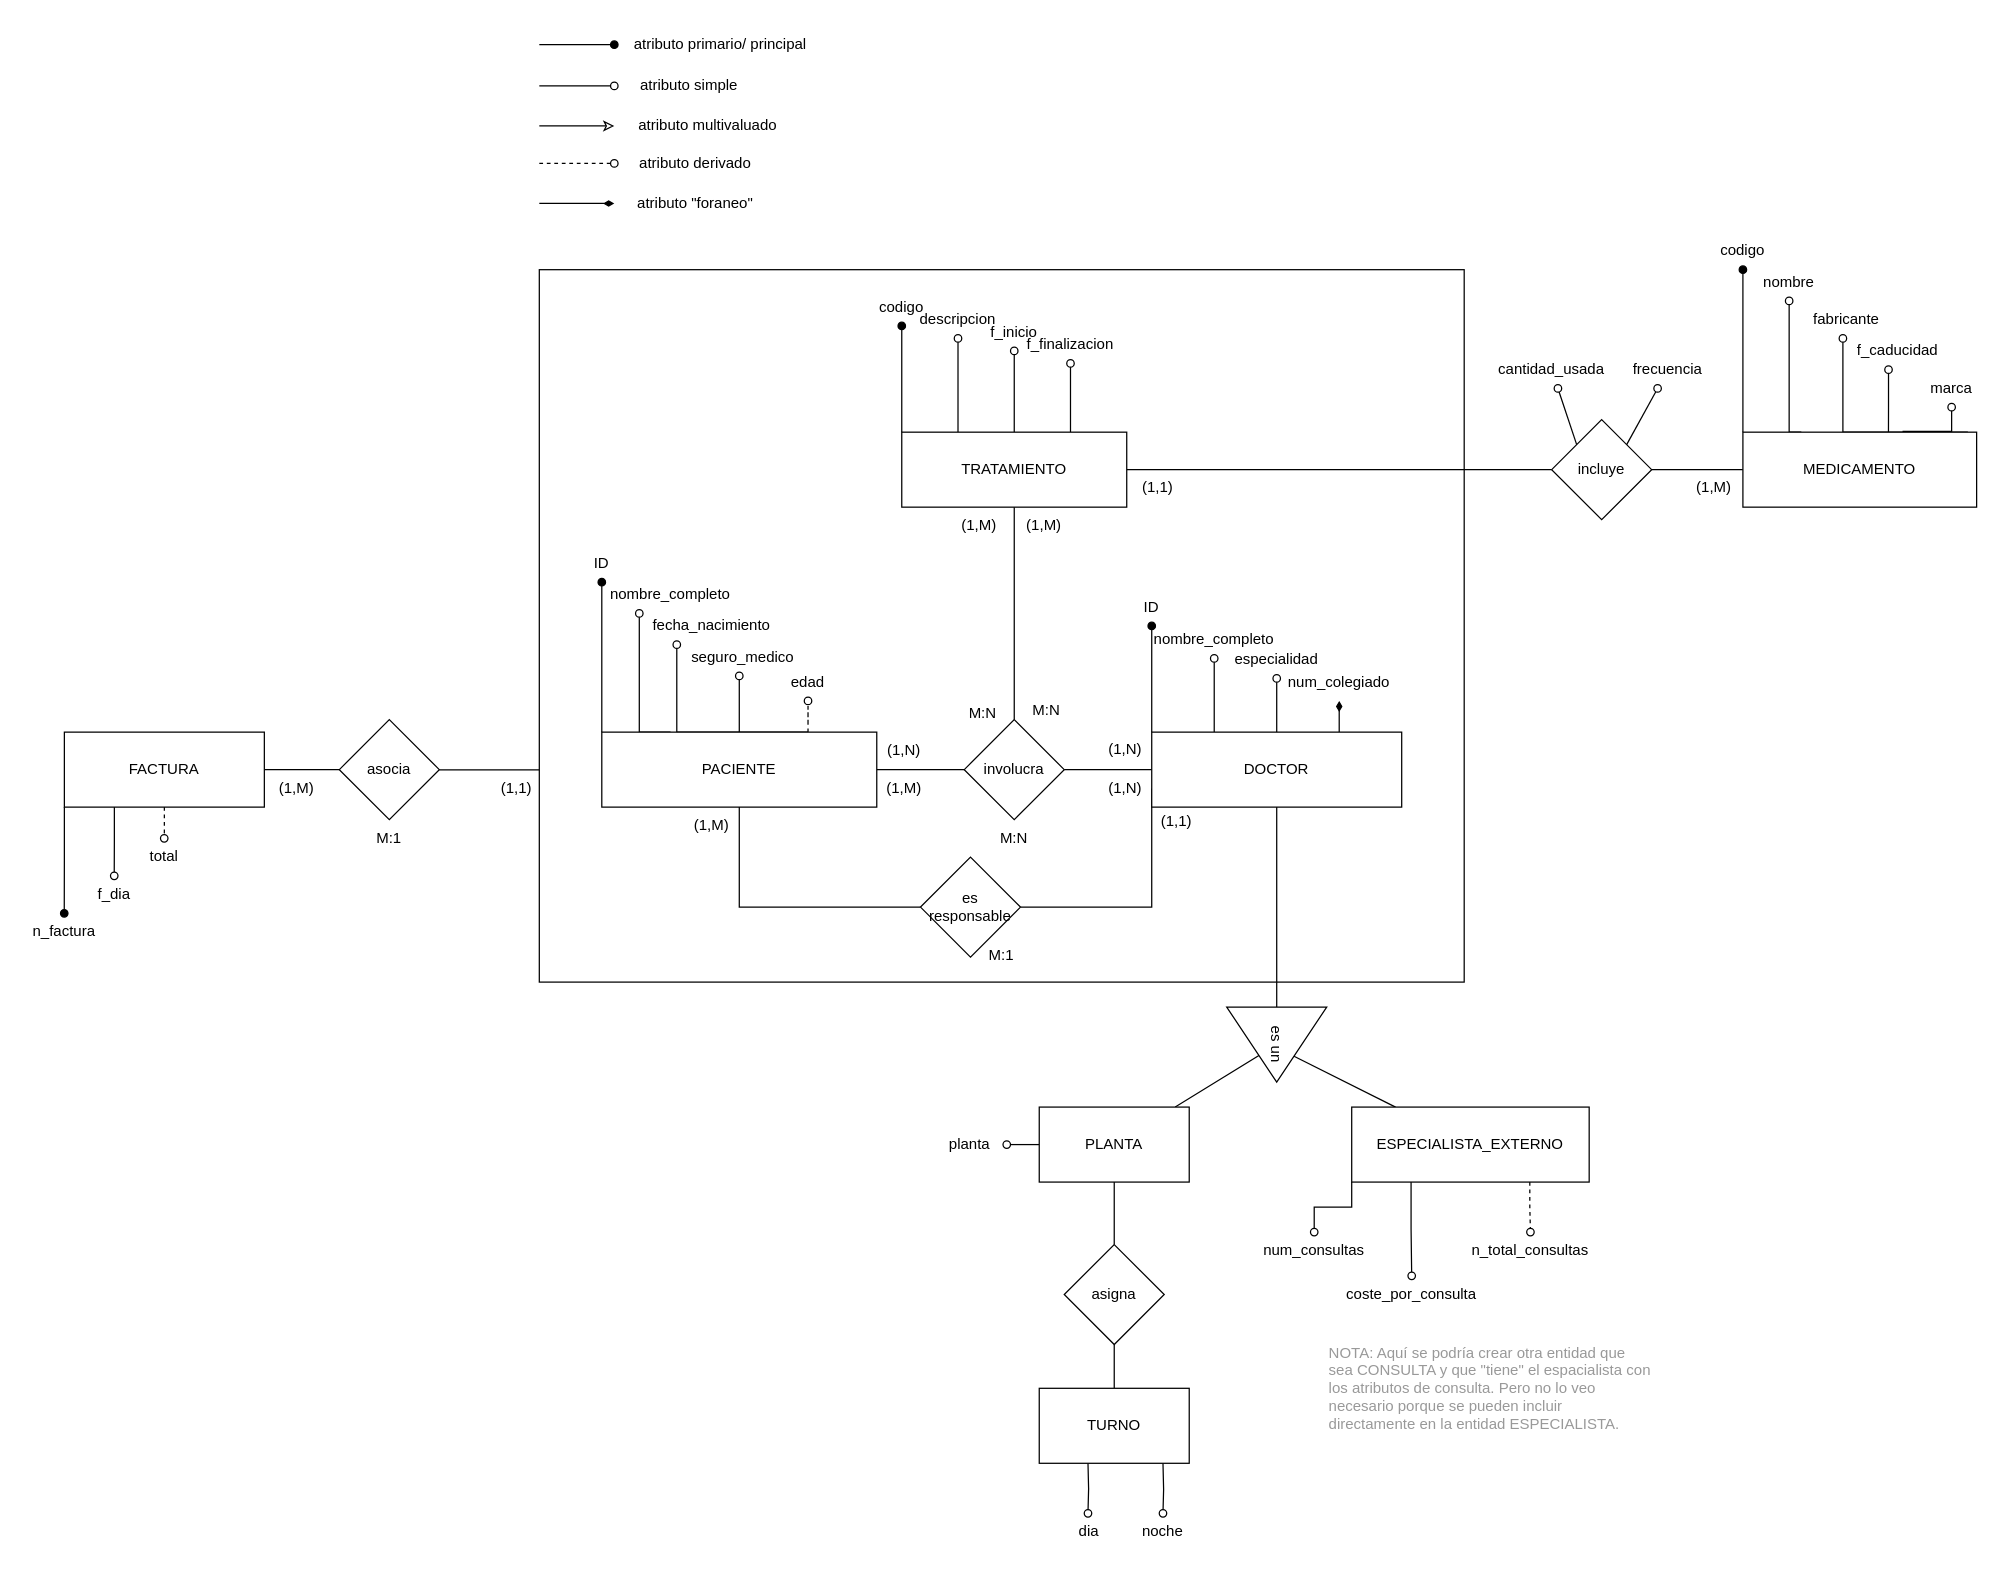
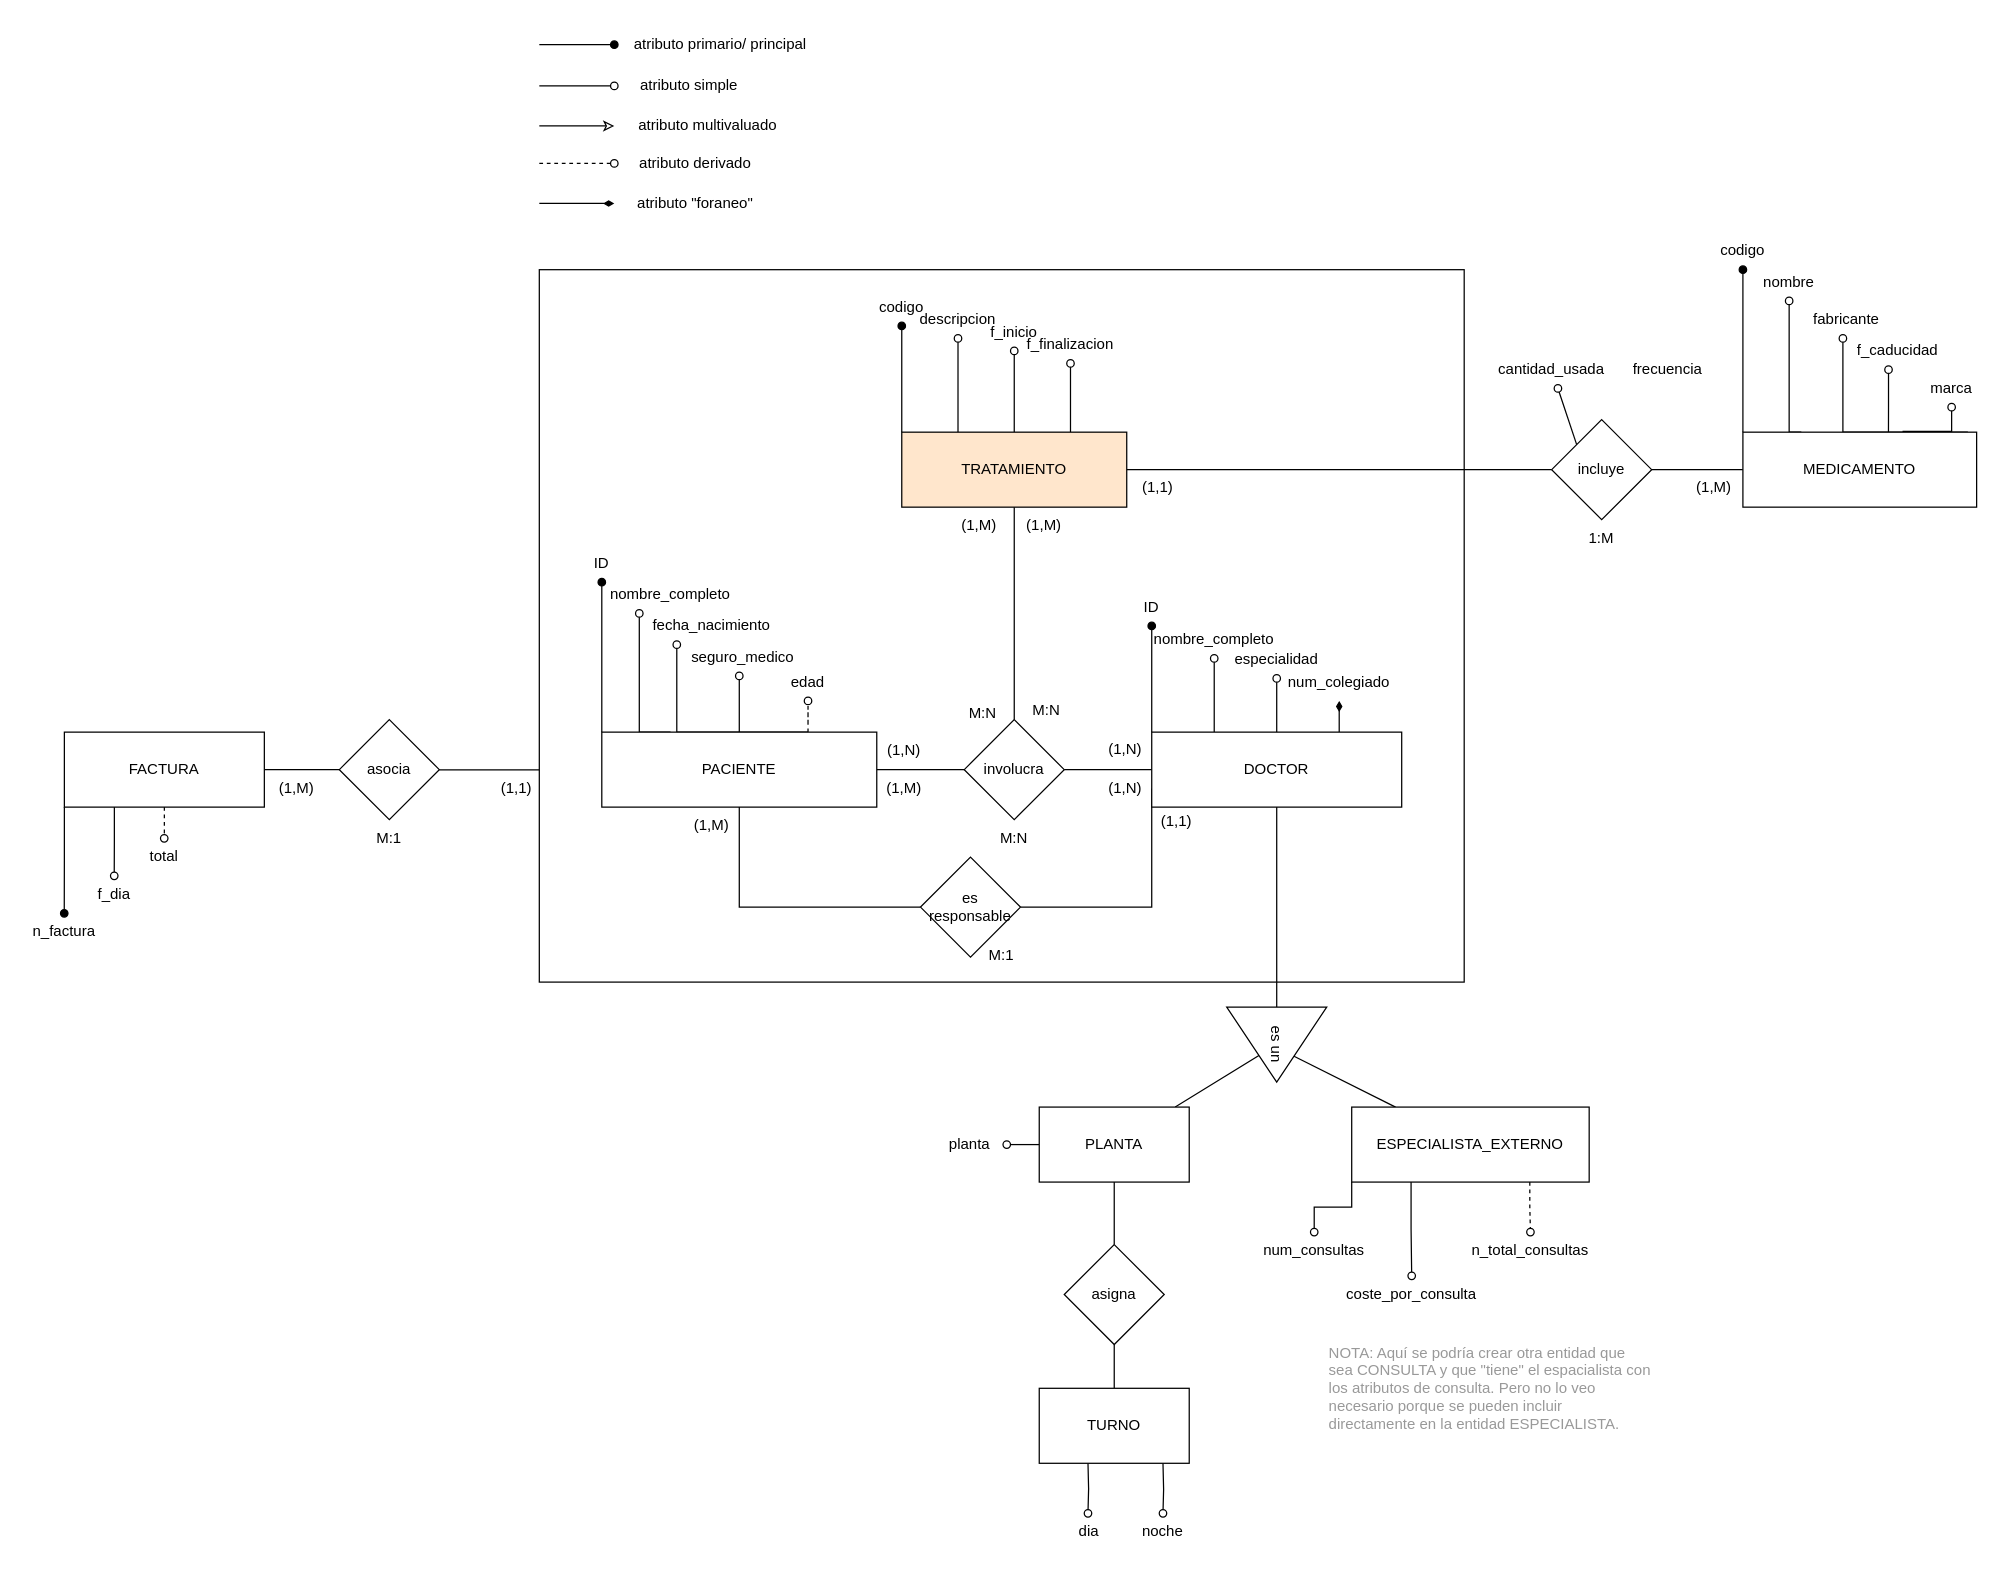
edge "incluye" -> "frecuencia": removed
node "TRATAMIENTO": fillcolor #ffffff -> #ffe6cc
node "1:M": added
